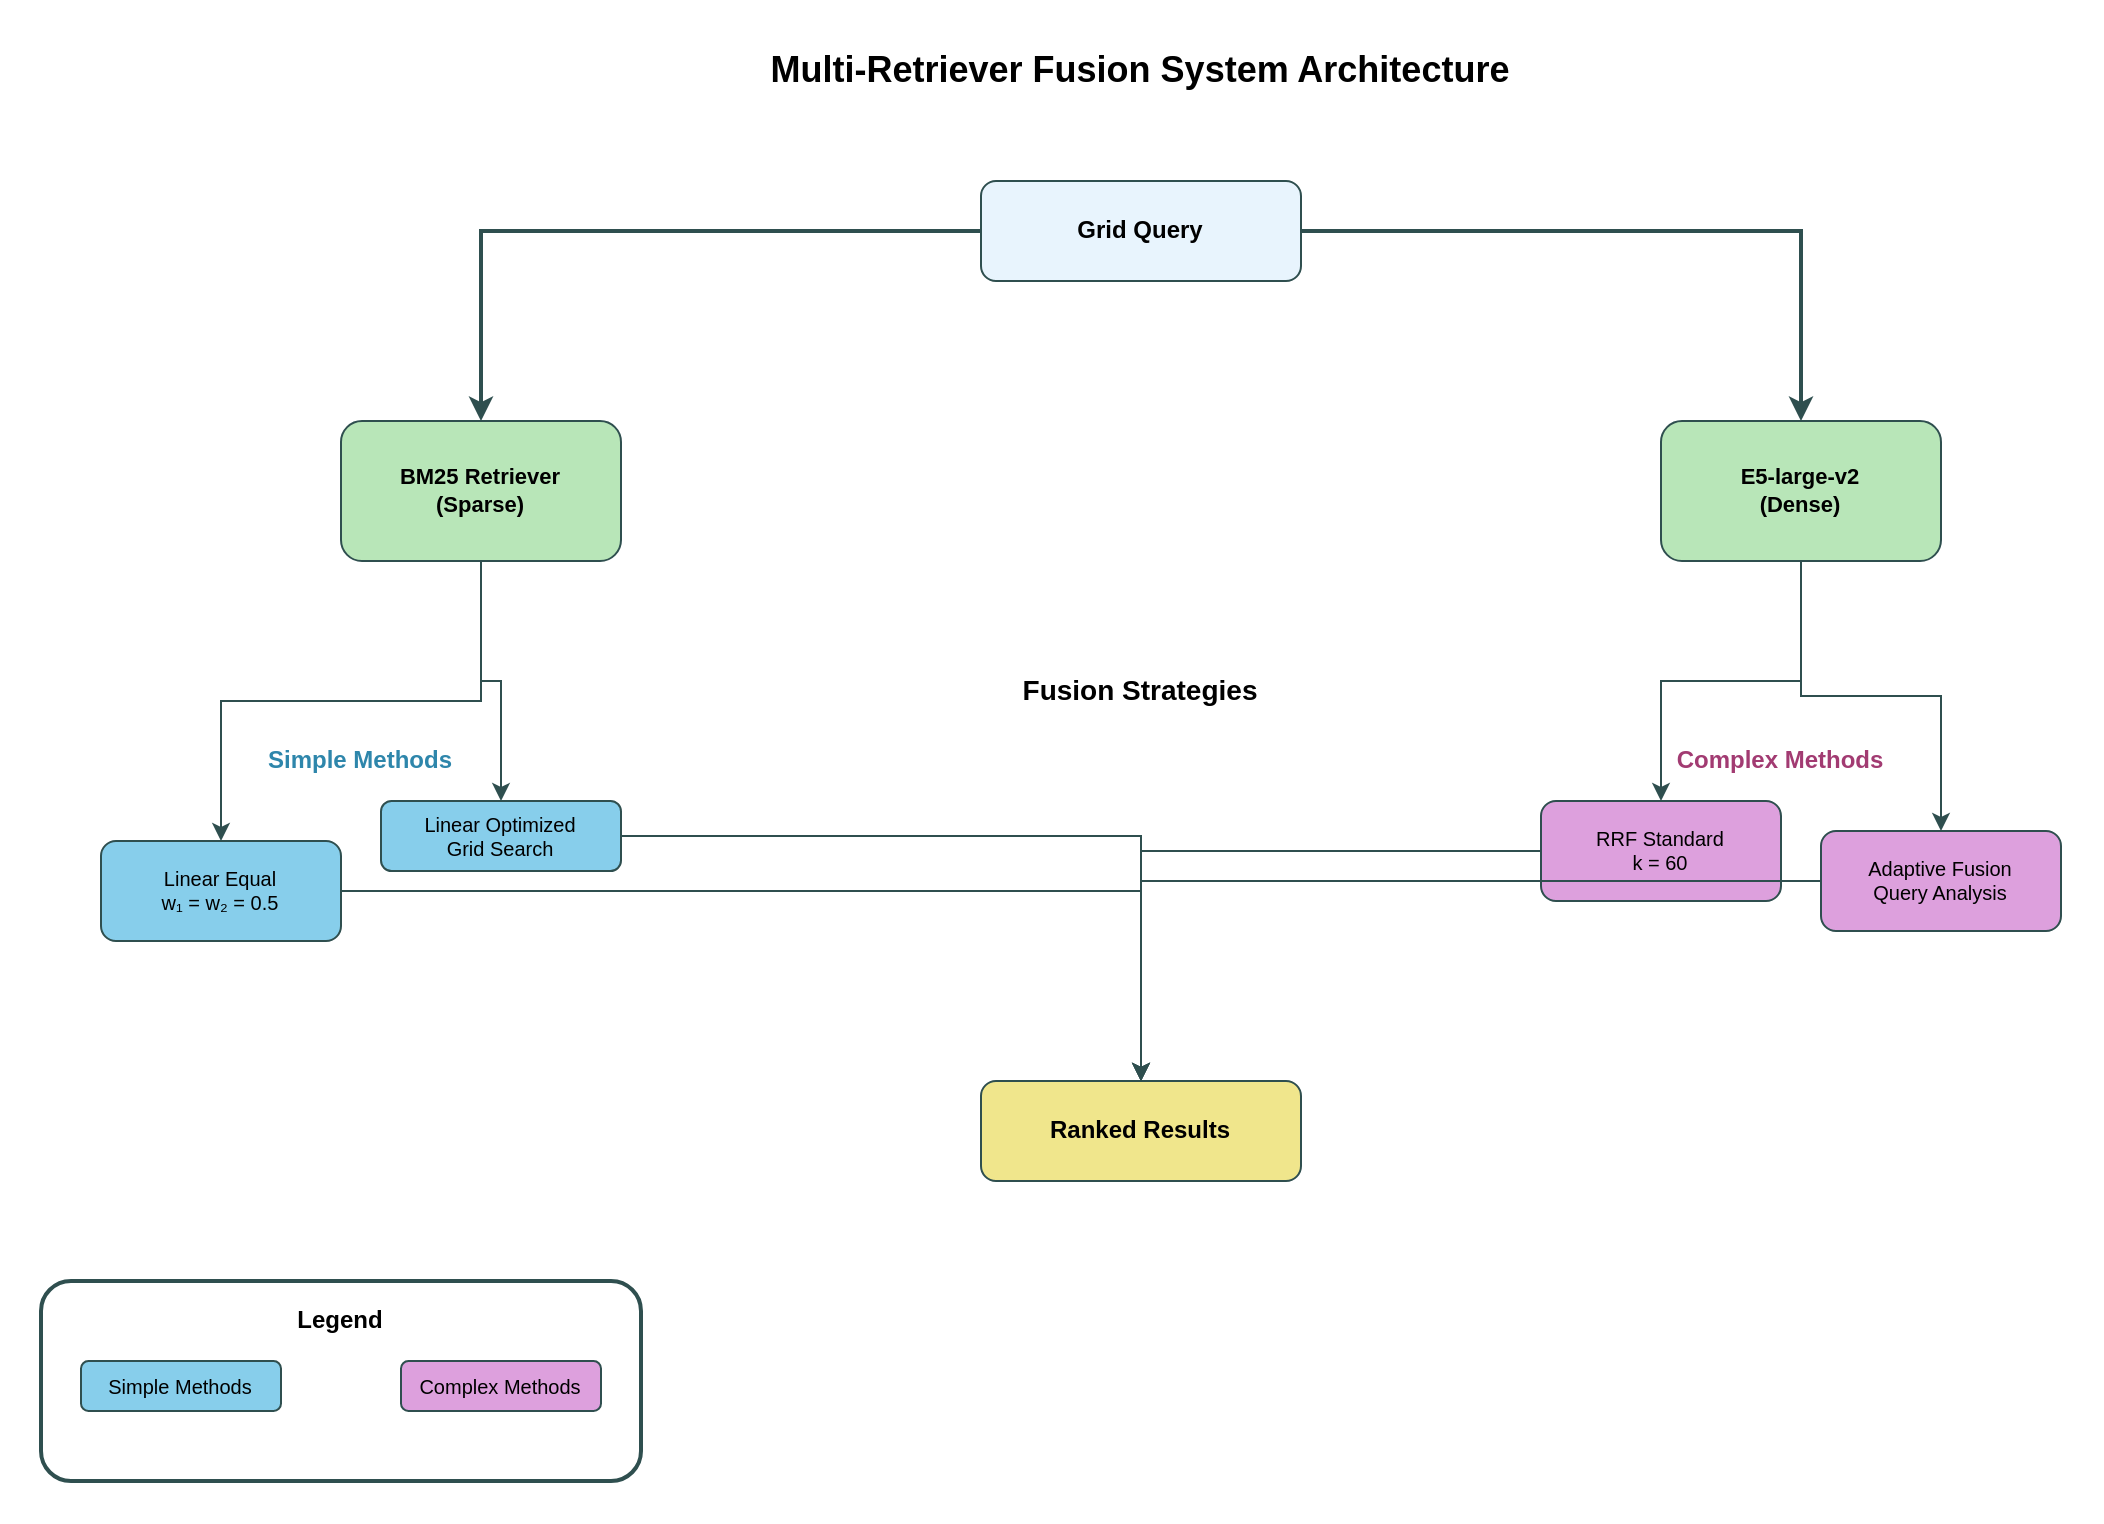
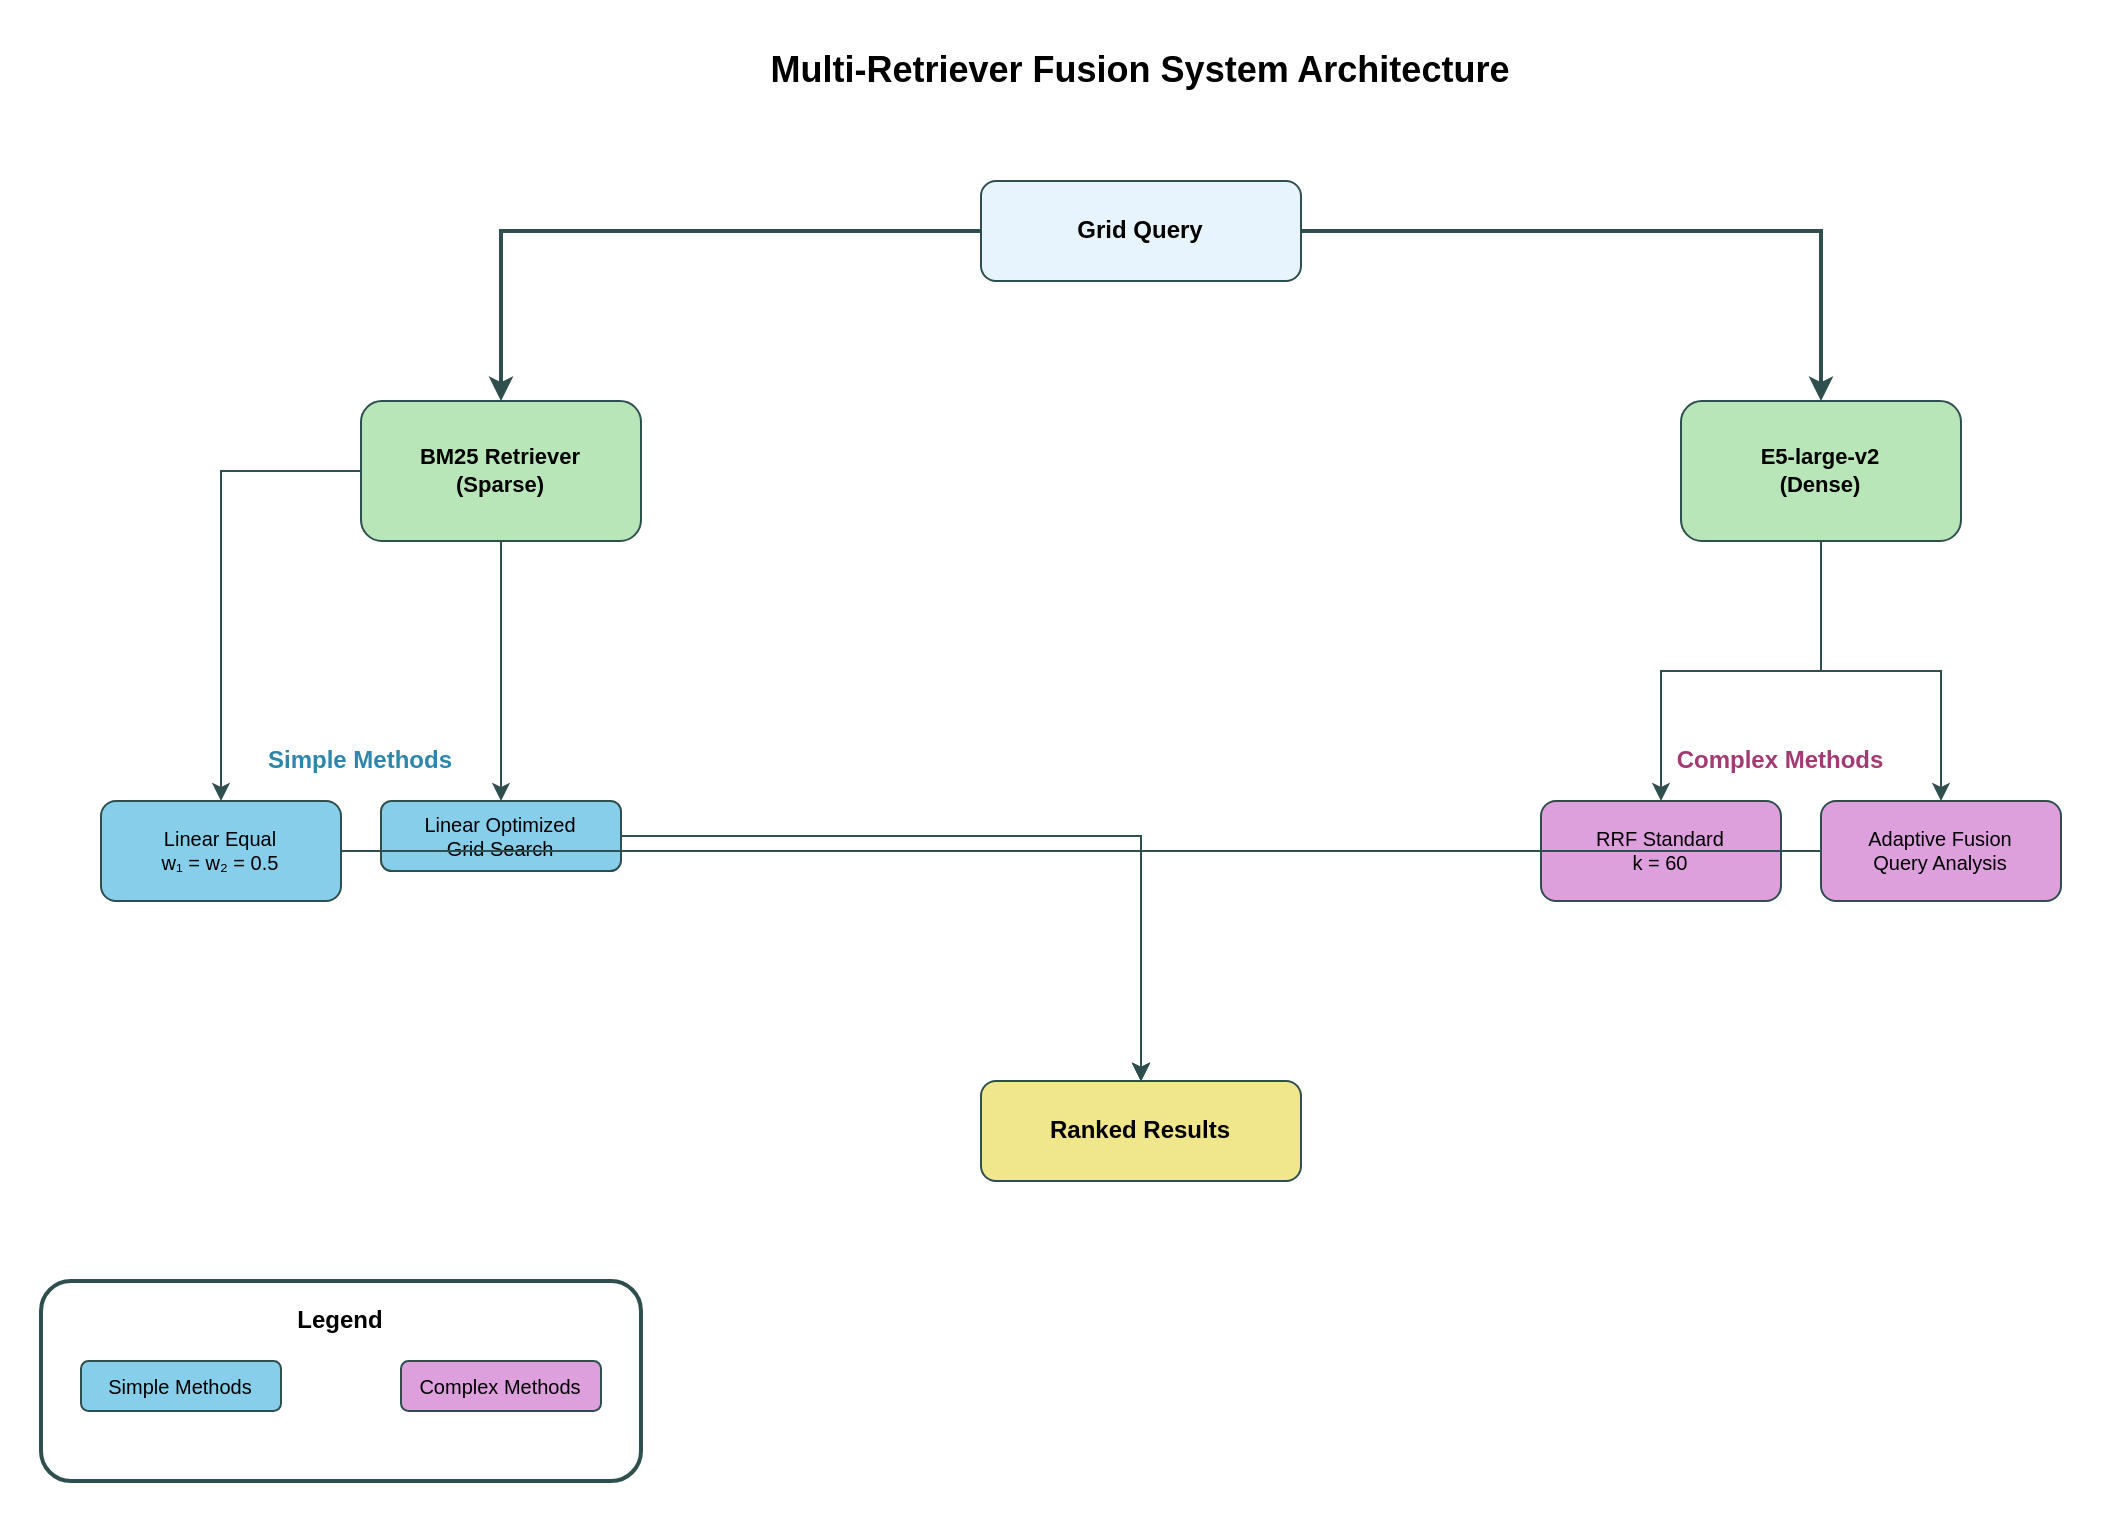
node "BM25 Retriever (Sparse)": moved (481, 491) -> (501, 471)
node "E5-large-v2 (Dense)": moved (1801, 491) -> (1821, 471)
node "Fusion Strategies": removed
node "Adaptive Fusion Query Analysis": moved (1941, 881) -> (1941, 851)
node "Linear Equal w₁ = w₂ = 0.5": moved (221, 891) -> (221, 851)
